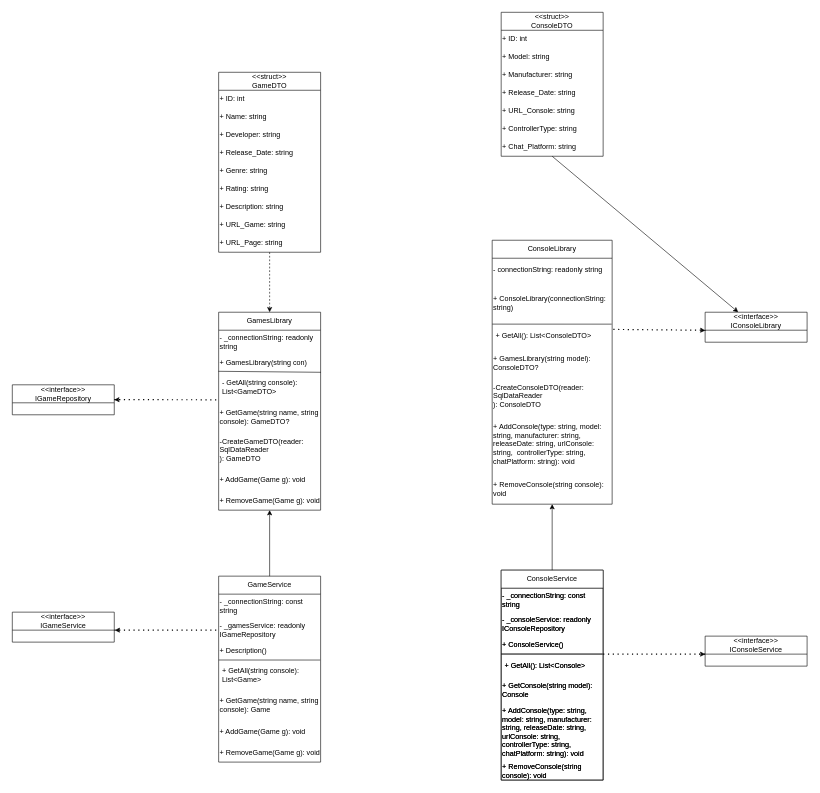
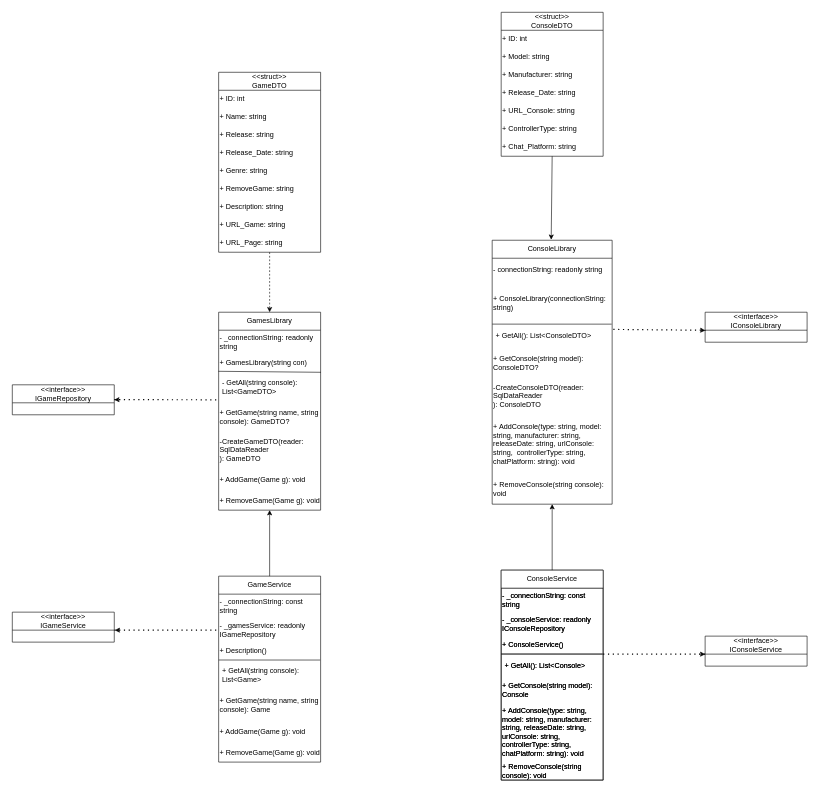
node "+ Developer: string": label "+ Developer: string" -> "+ Release: string"
node "+ Rating: string": label "+ Rating: string" -> "+ RemoveGame: string"
edge "+ Chat_Platform: string" -> "<<interface>> IConsoleLibrary": now "+ Chat_Platform: string" -> "ConsoleLibrary"
node "+ GamesLibrary(string model): ConsoleDTO?": label "+ GamesLibrary(string model): ConsoleDTO?" -> "+ GetConsole(string model): ConsoleDTO?"
